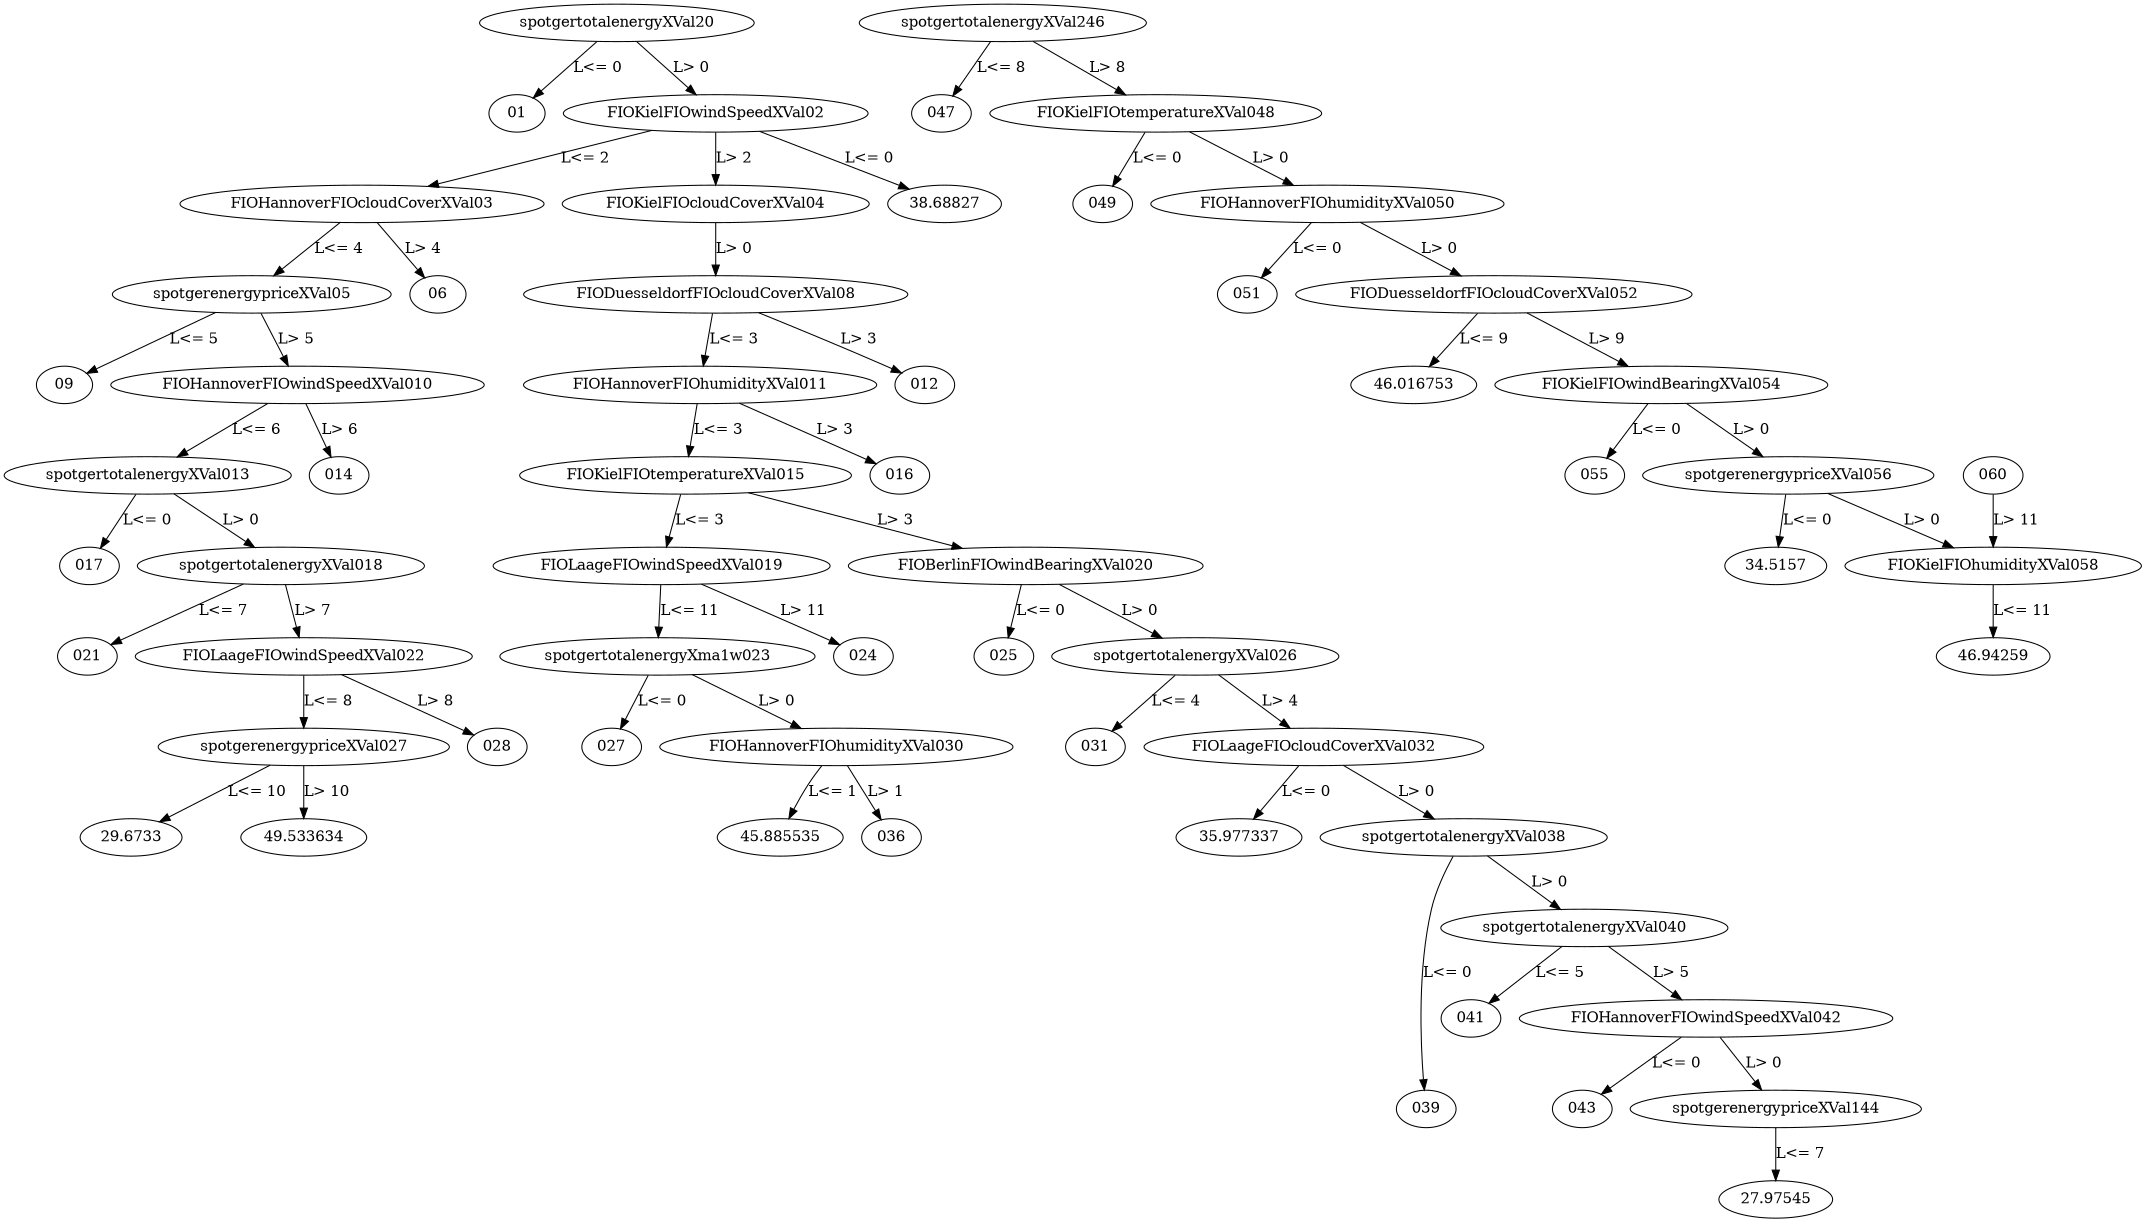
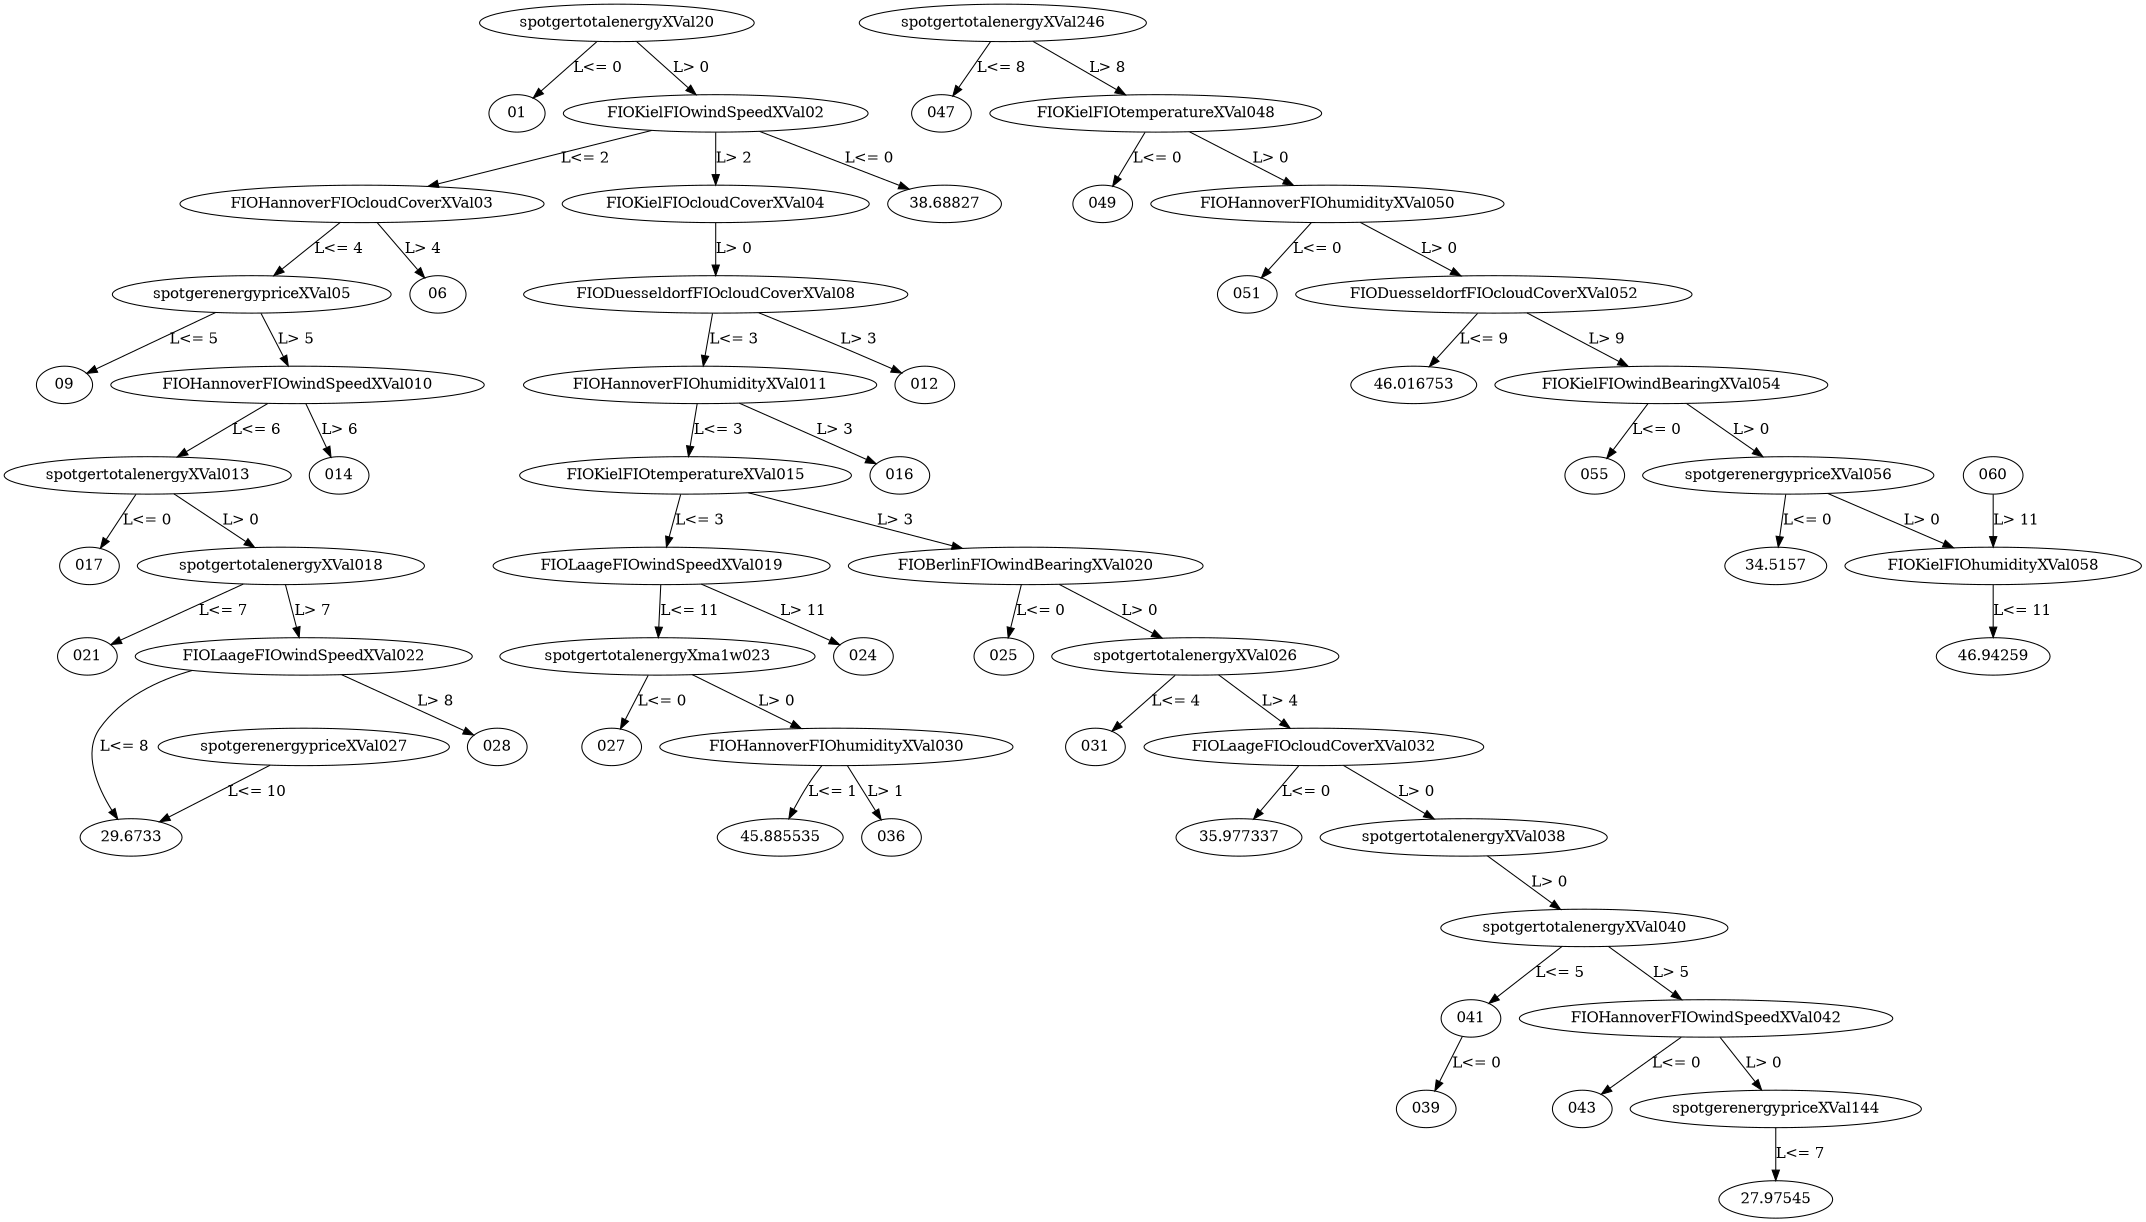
edge "FIOLaageFIOwindSpeedXVal022" -> "spotgerenergypriceXVal027": now "FIOLaageFIOwindSpeedXVal022" -> "29.6733"
node "49.533634": removed
edge "spotgertotalenergyXVal038" -> "039": now "041" -> "039"
